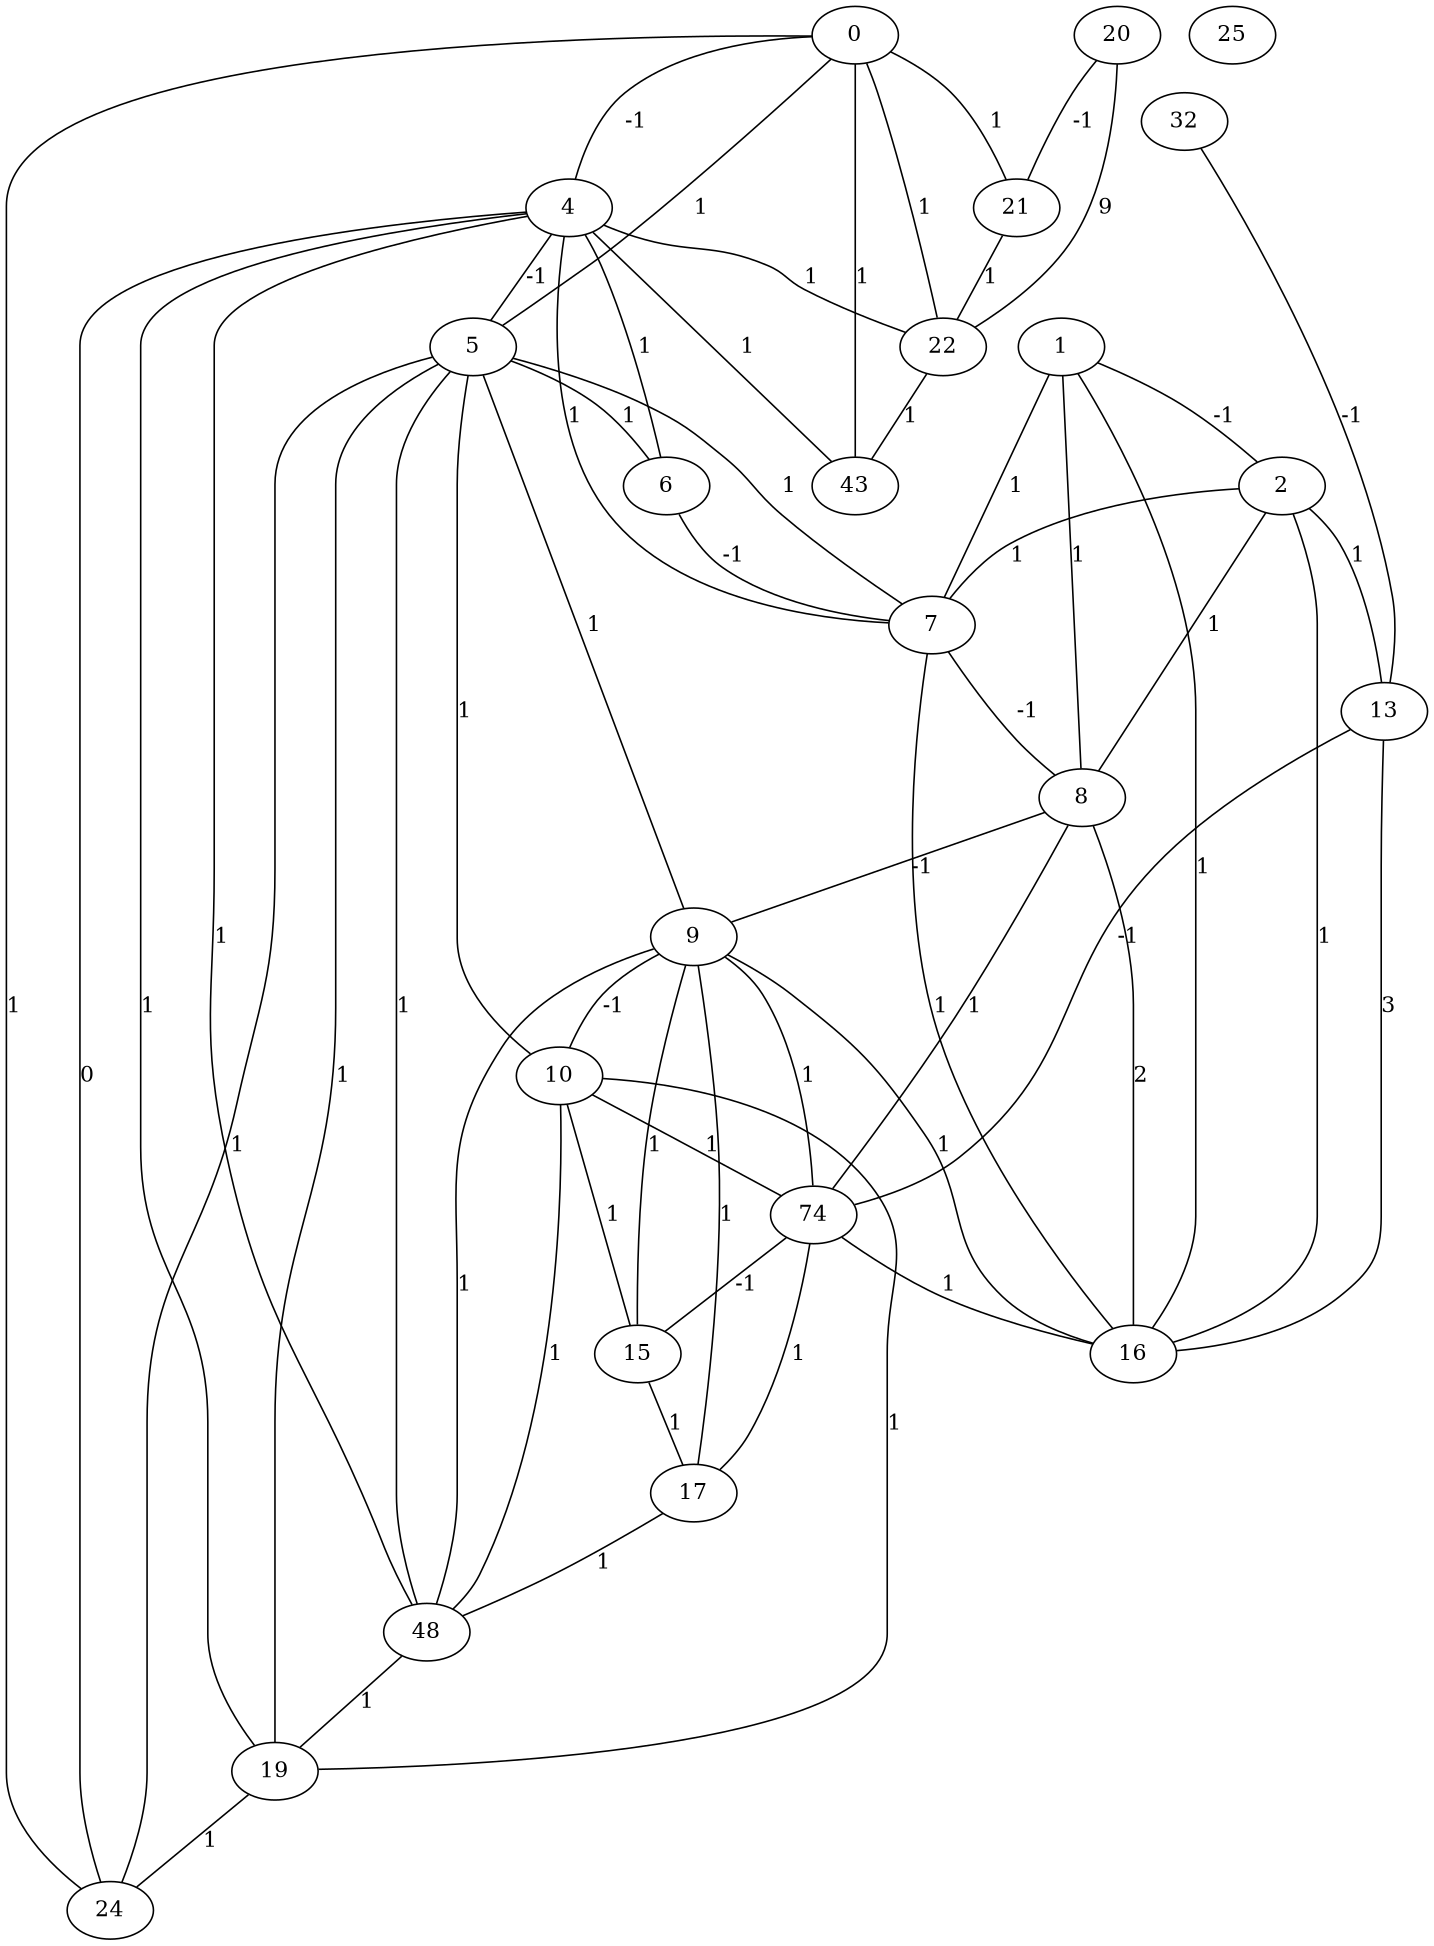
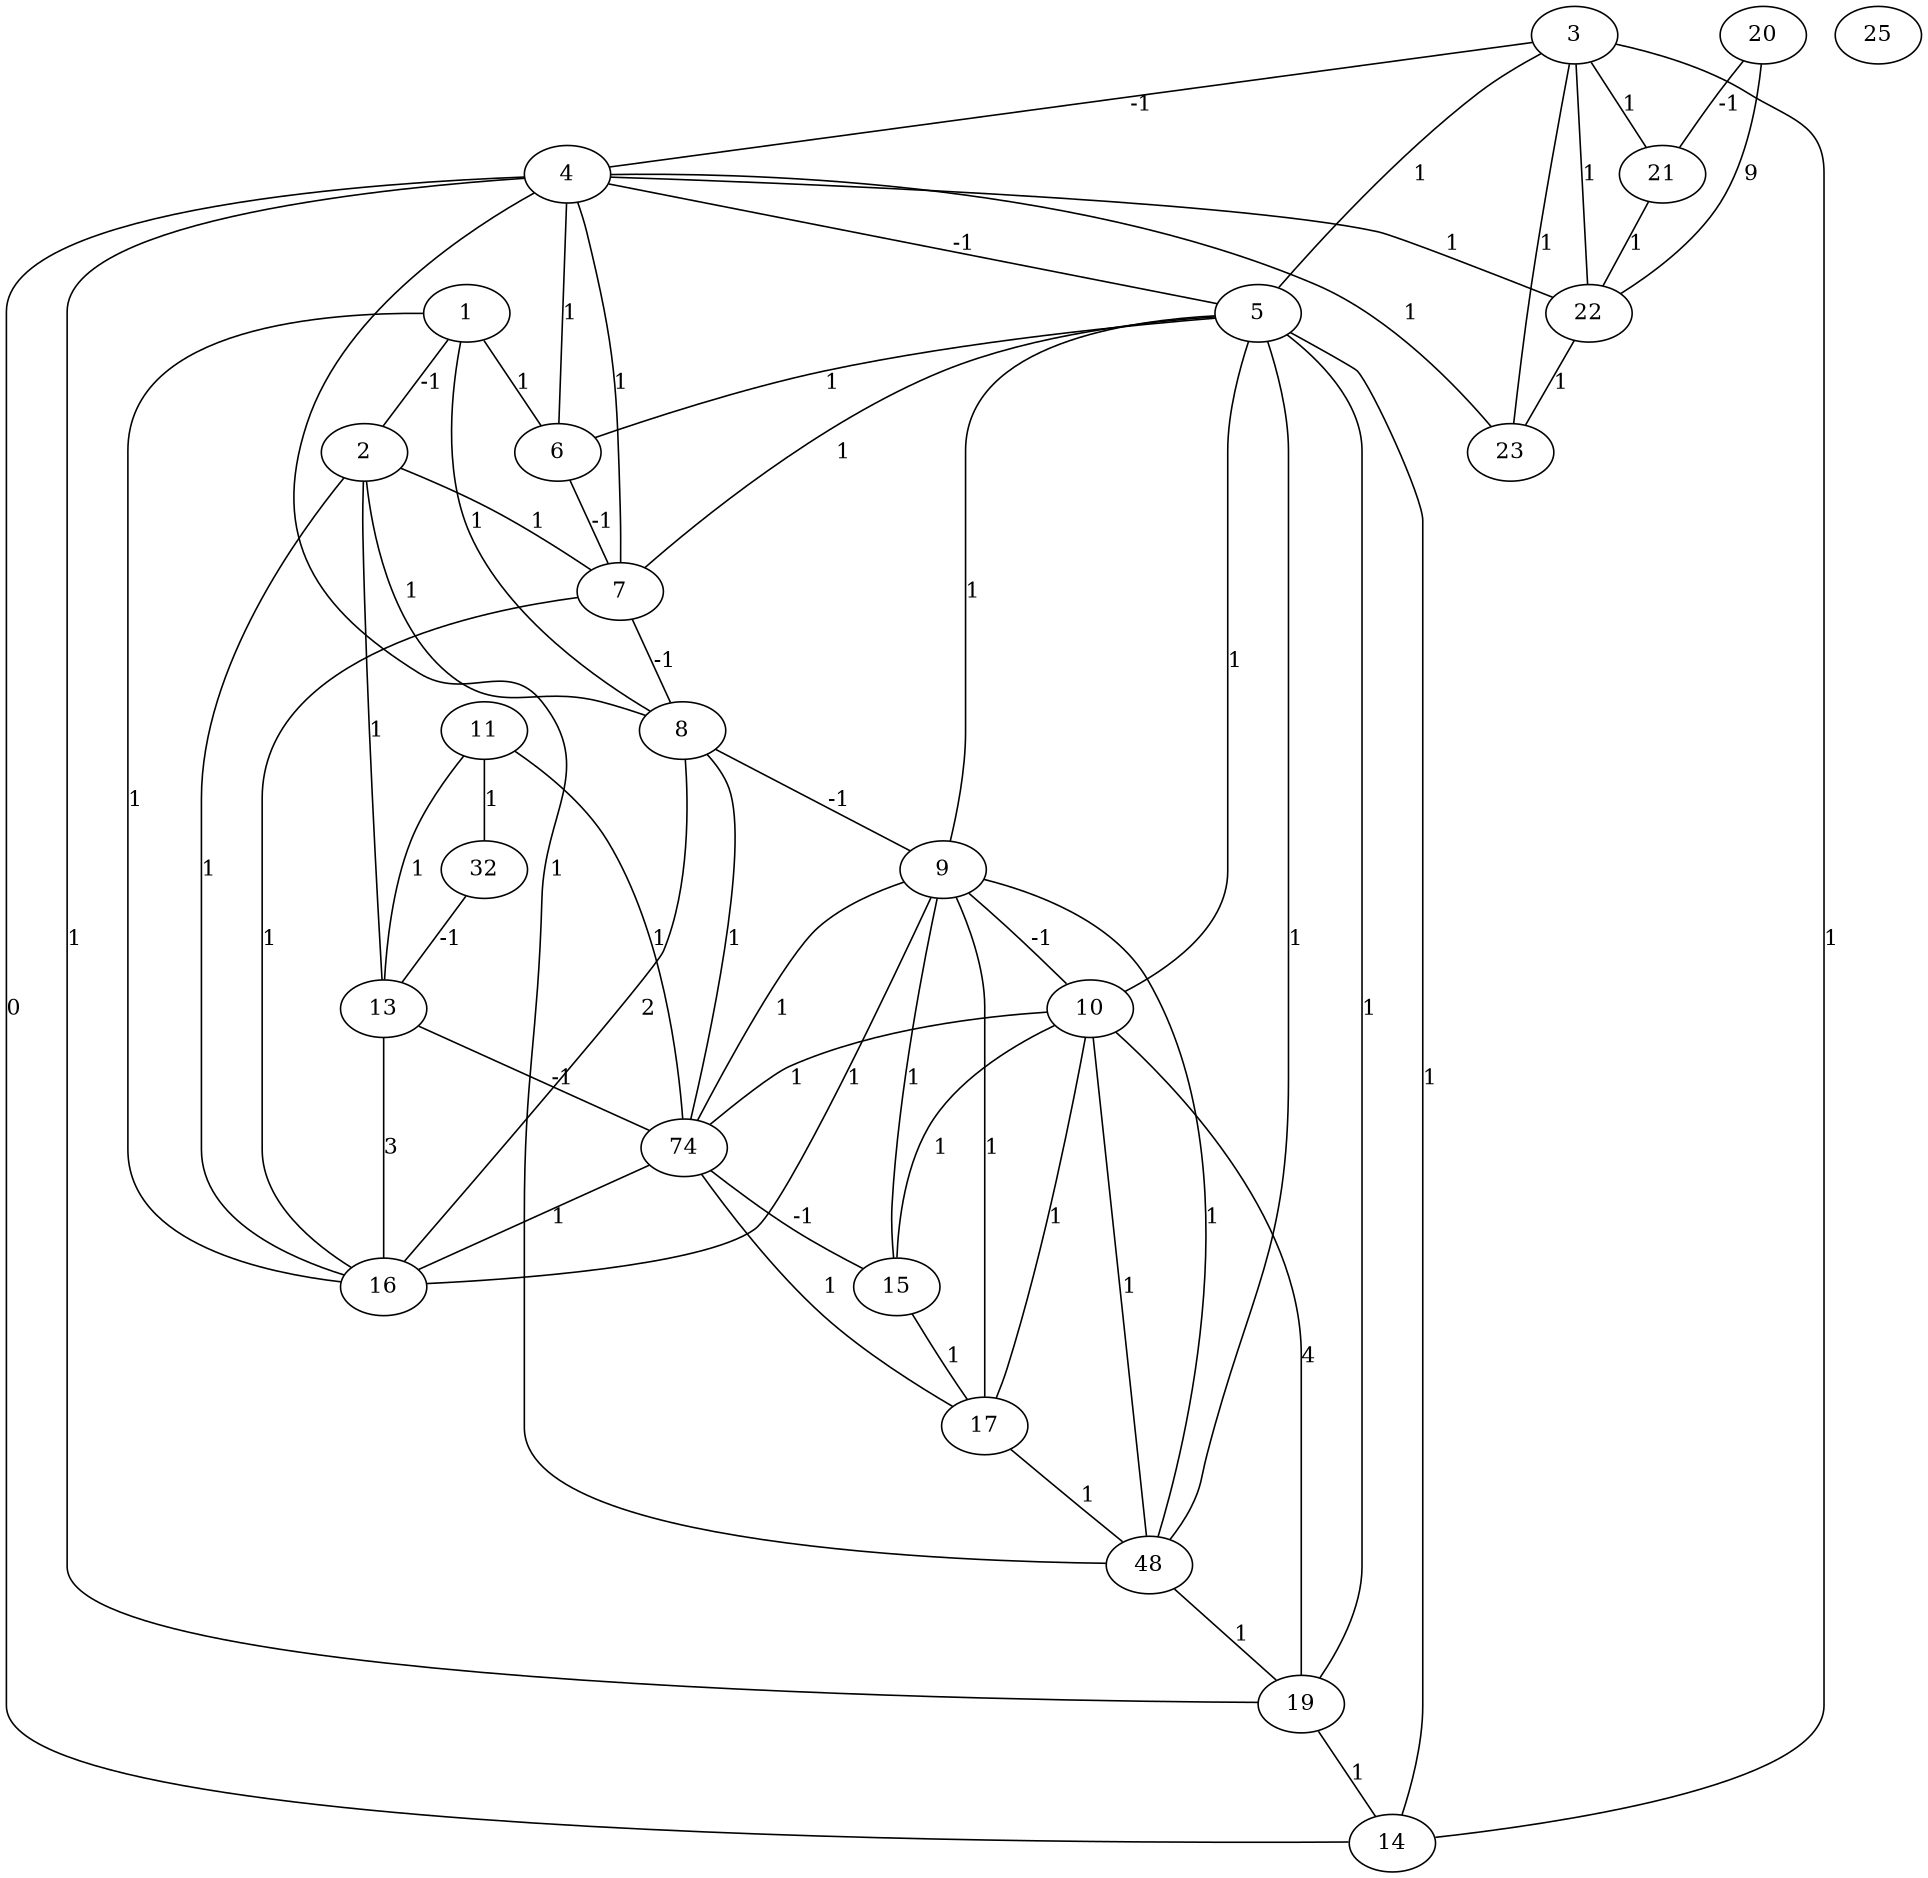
node "0": label "0" -> "3"
node "43": label "43" -> "23"
edge "1" -- "7": now "1" -- "6"
node "11": added
edge "10" -- "17": added, label "1"
edge "10" -- "19": label "1" -> "4"
node "24": label "24" -> "14"
